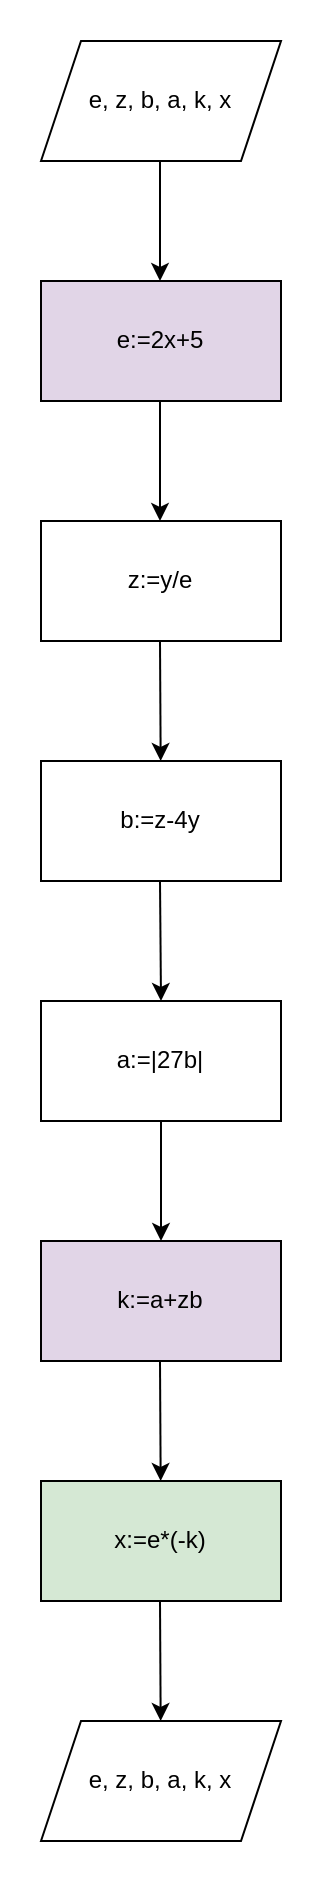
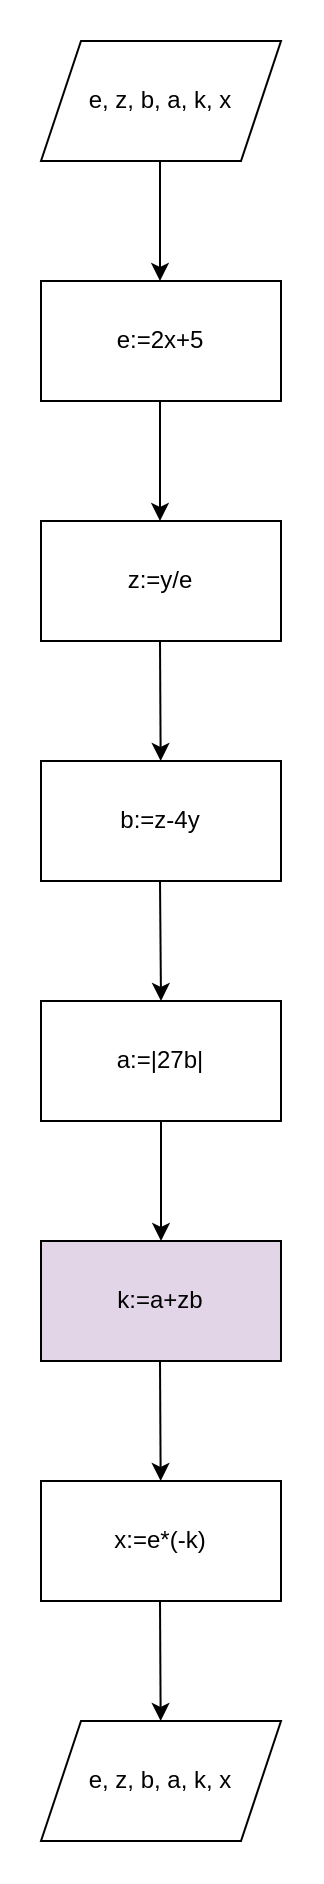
node "e:=2x+5": fillcolor #e1d5e7 -> #ffffff
node "x:=e*(-k)": fillcolor #d5e8d4 -> #ffffff
